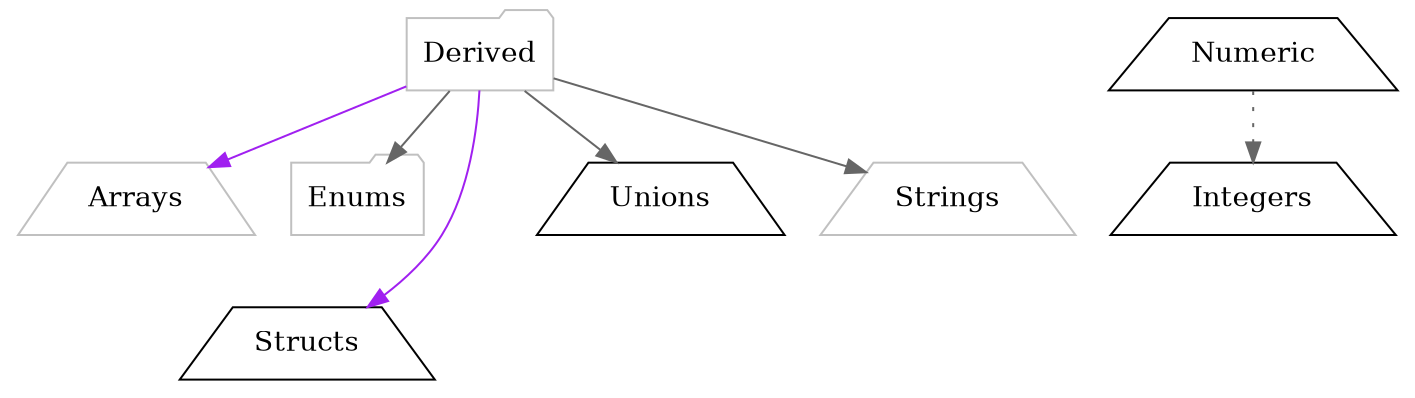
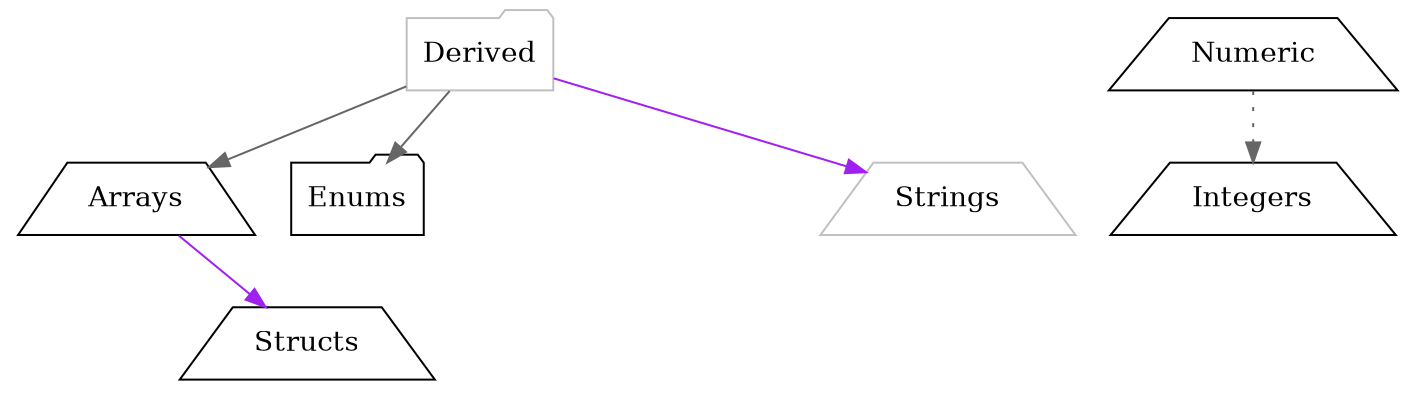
edge "Derived" -> "Strings": color gray40 -> purple
edge "Derived" -> "Arrays": color purple -> gray40
node "Arrays": color gray -> black
node "Enums": color gray -> black
node "Unions": removed
edge "Derived" -> "Structs": now "Arrays" -> "Structs"
